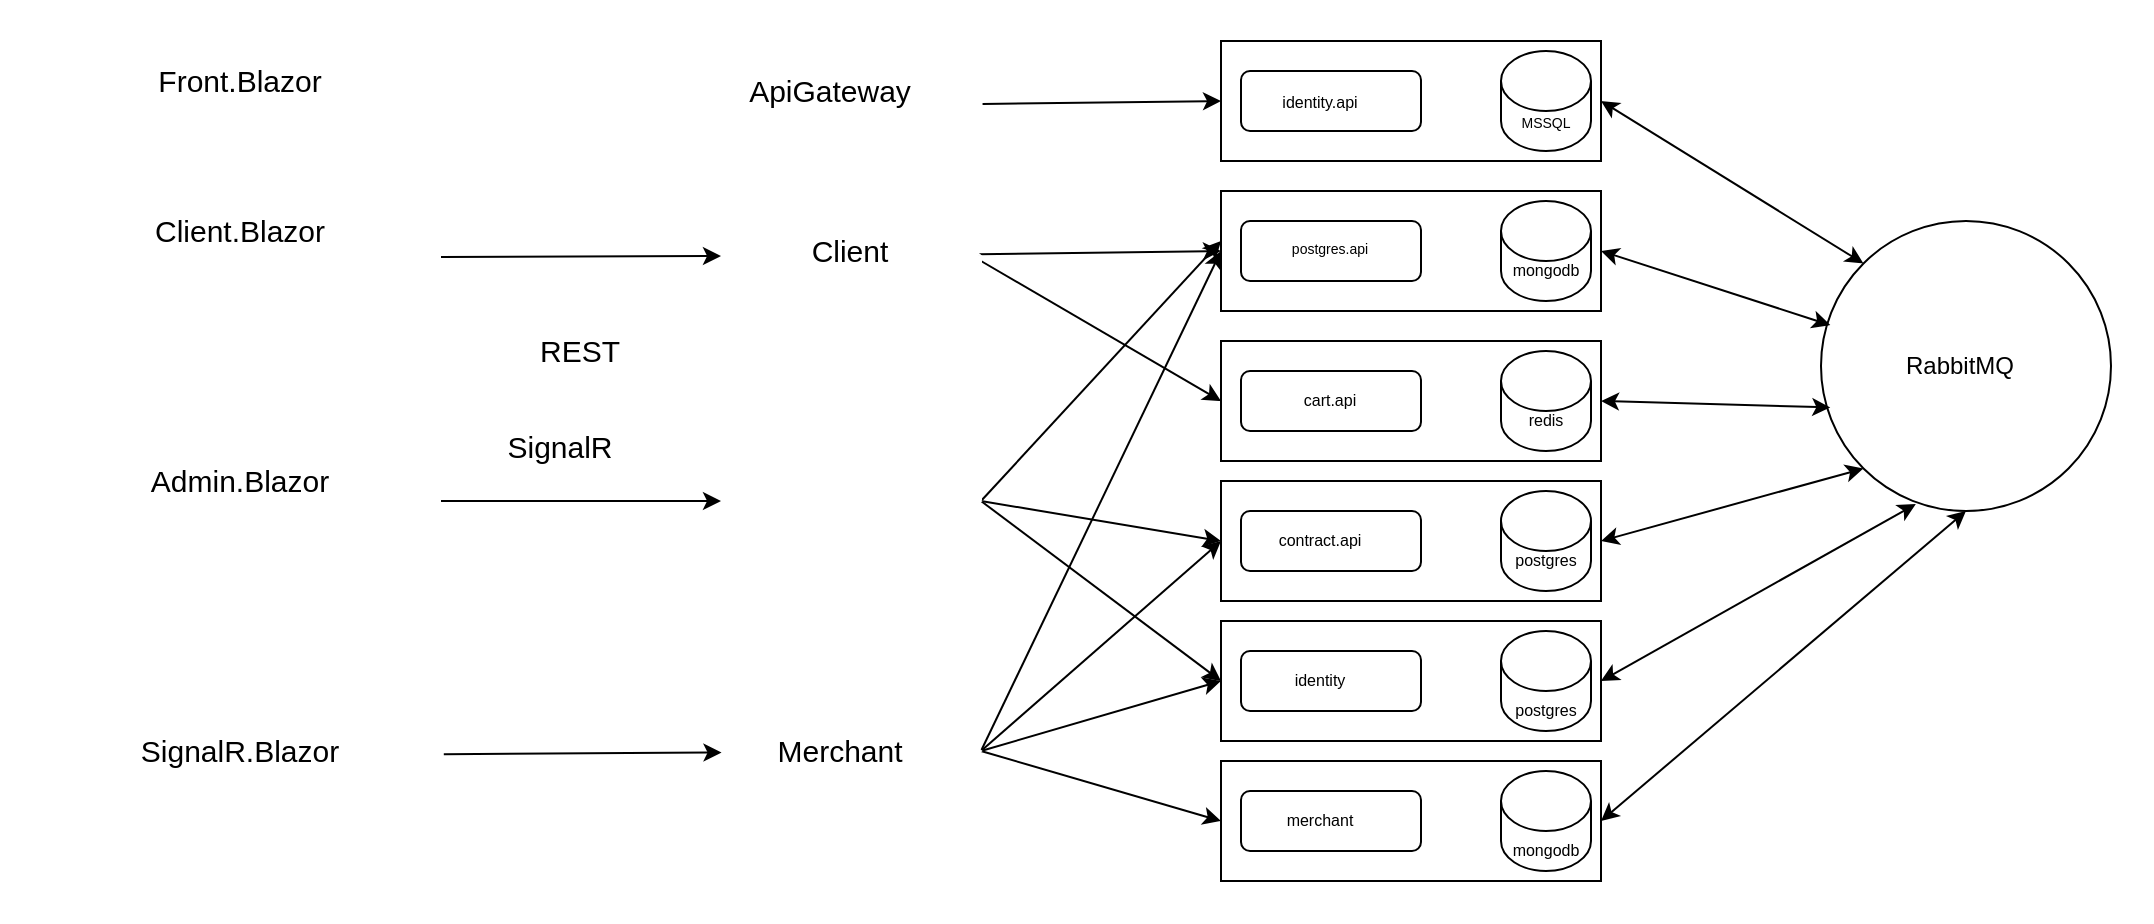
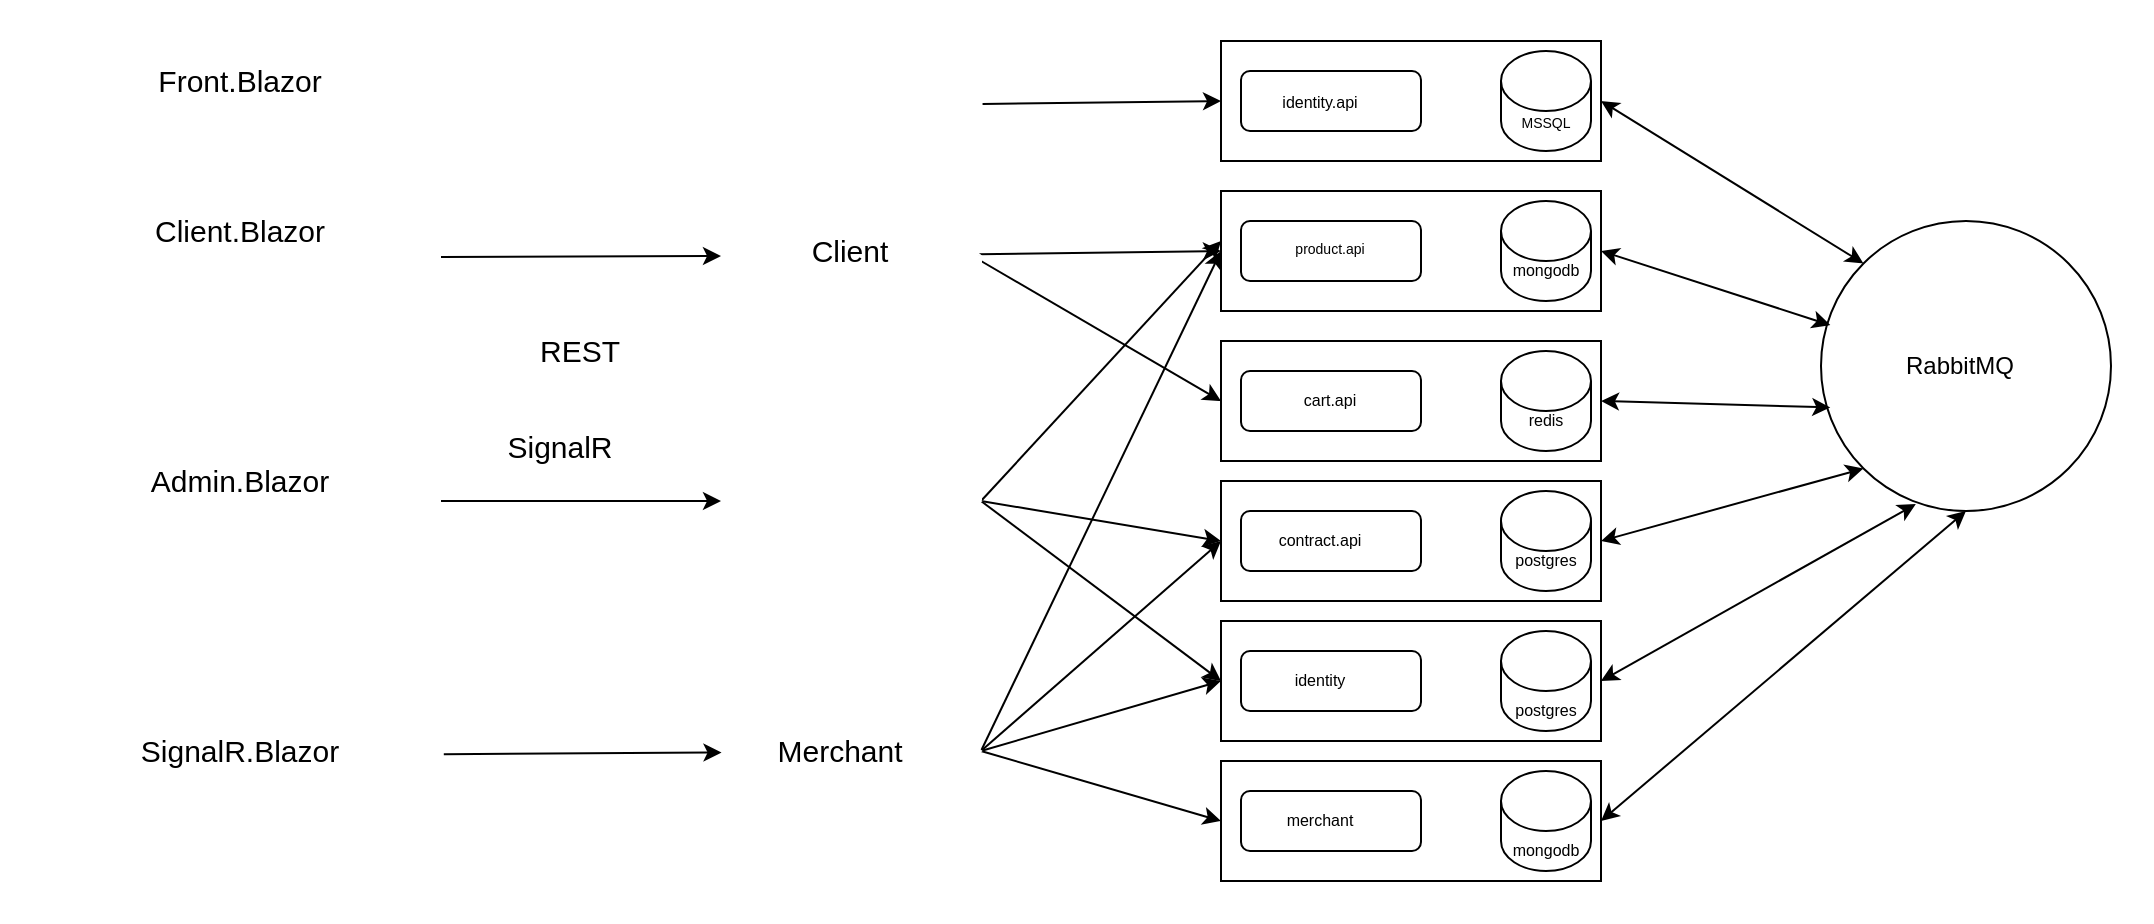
node "ApiGateway": removed
node "postgres.api": label "postgres.api" -> "product.api"
